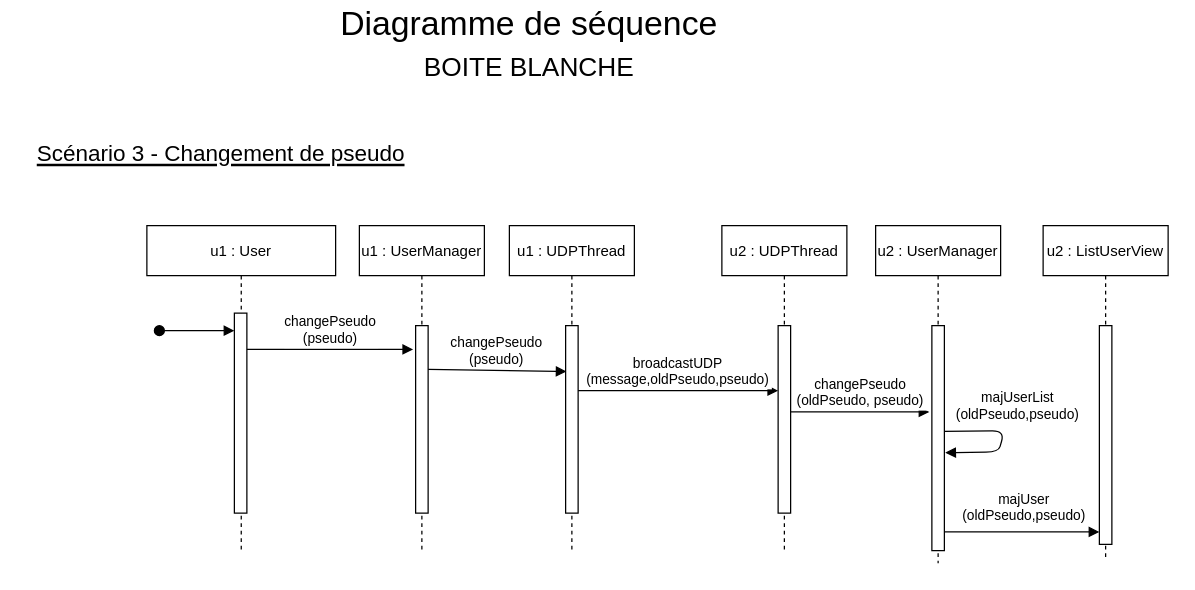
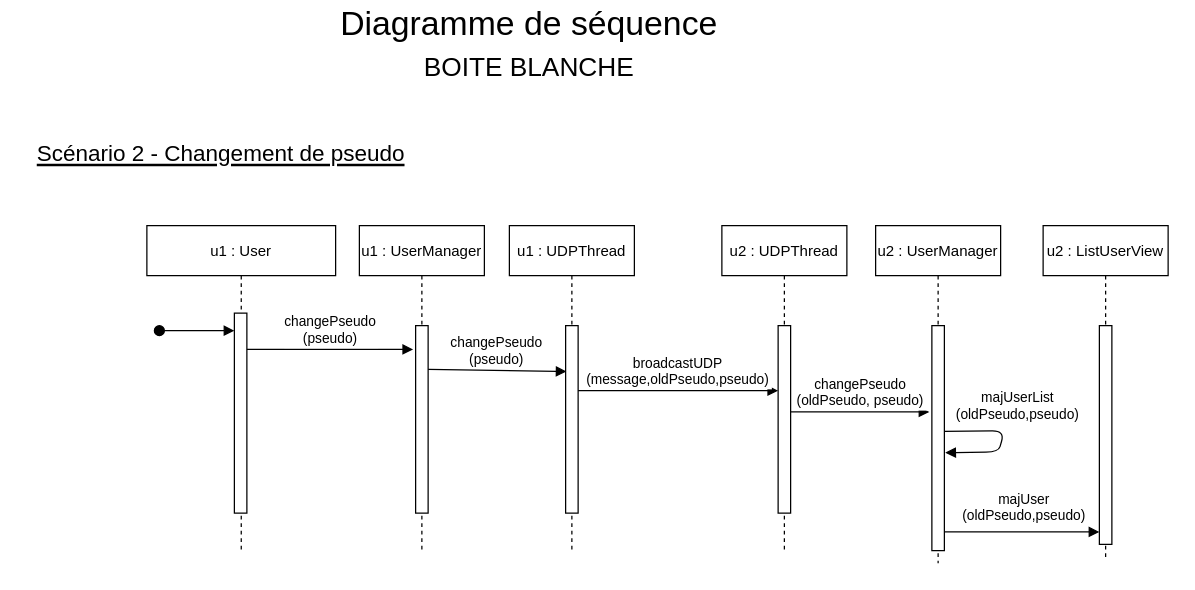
node "Scénario 3 - Changement de pseudo": label "Scénario 3 - Changement de pseudo" -> "Scénario 2 - Changement de pseudo"
